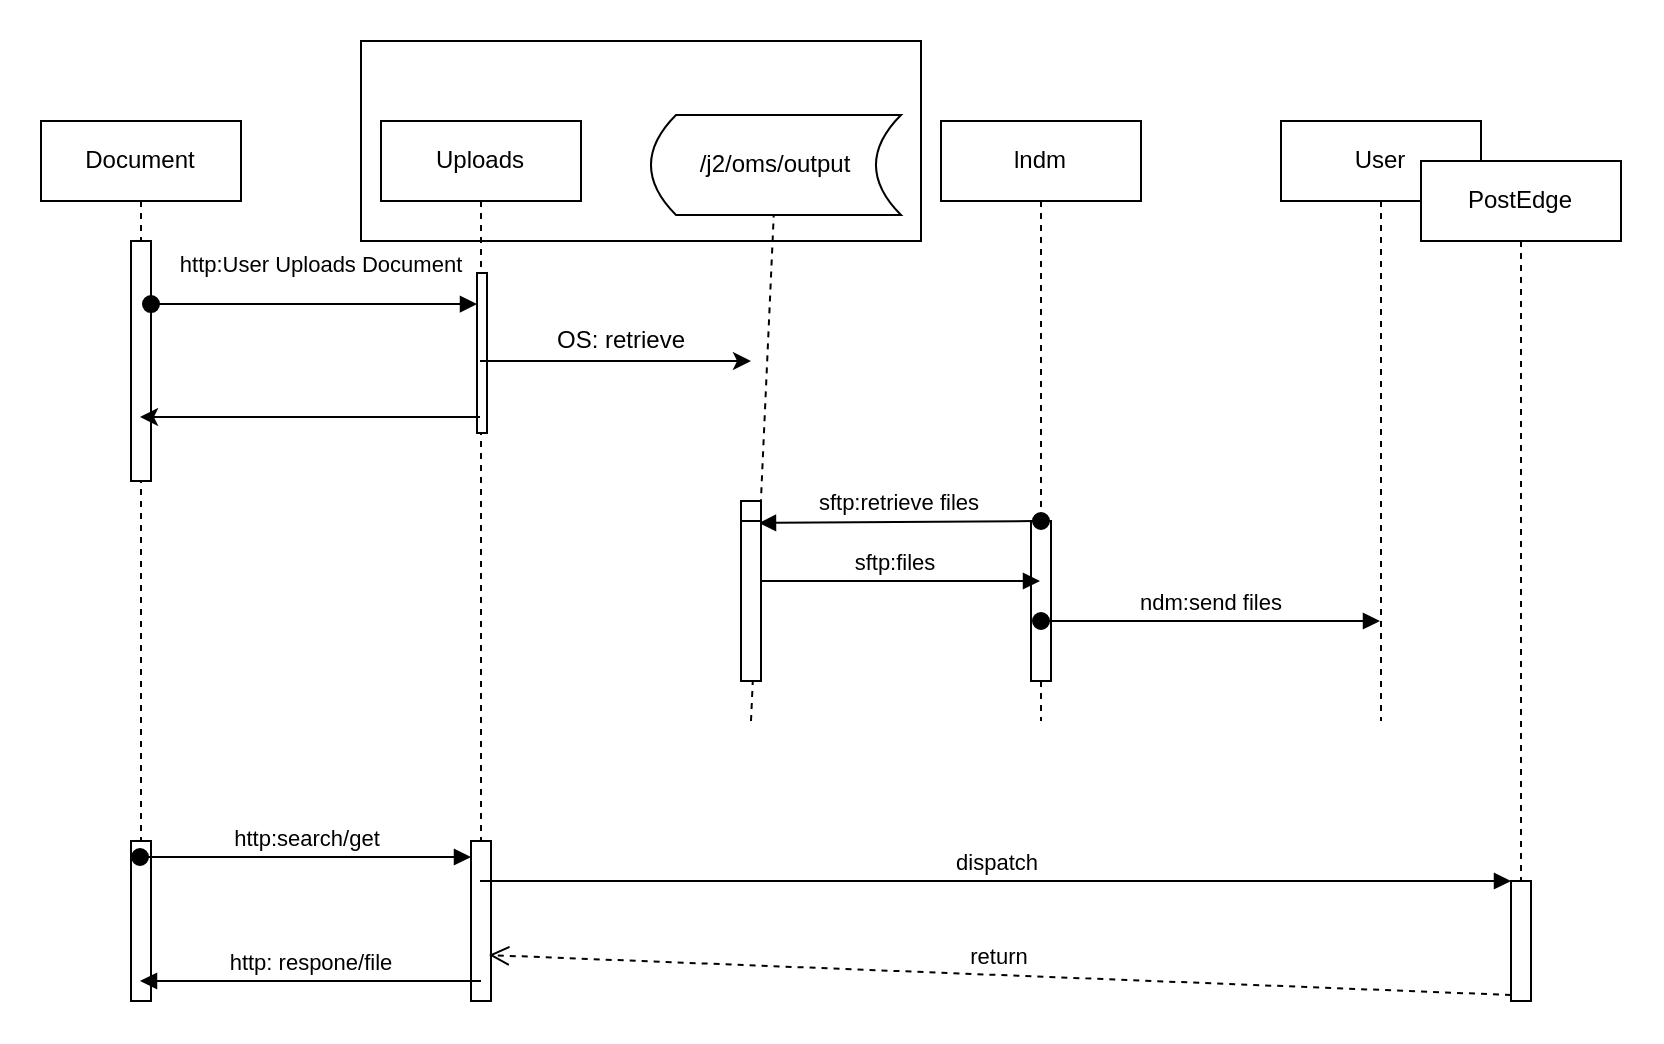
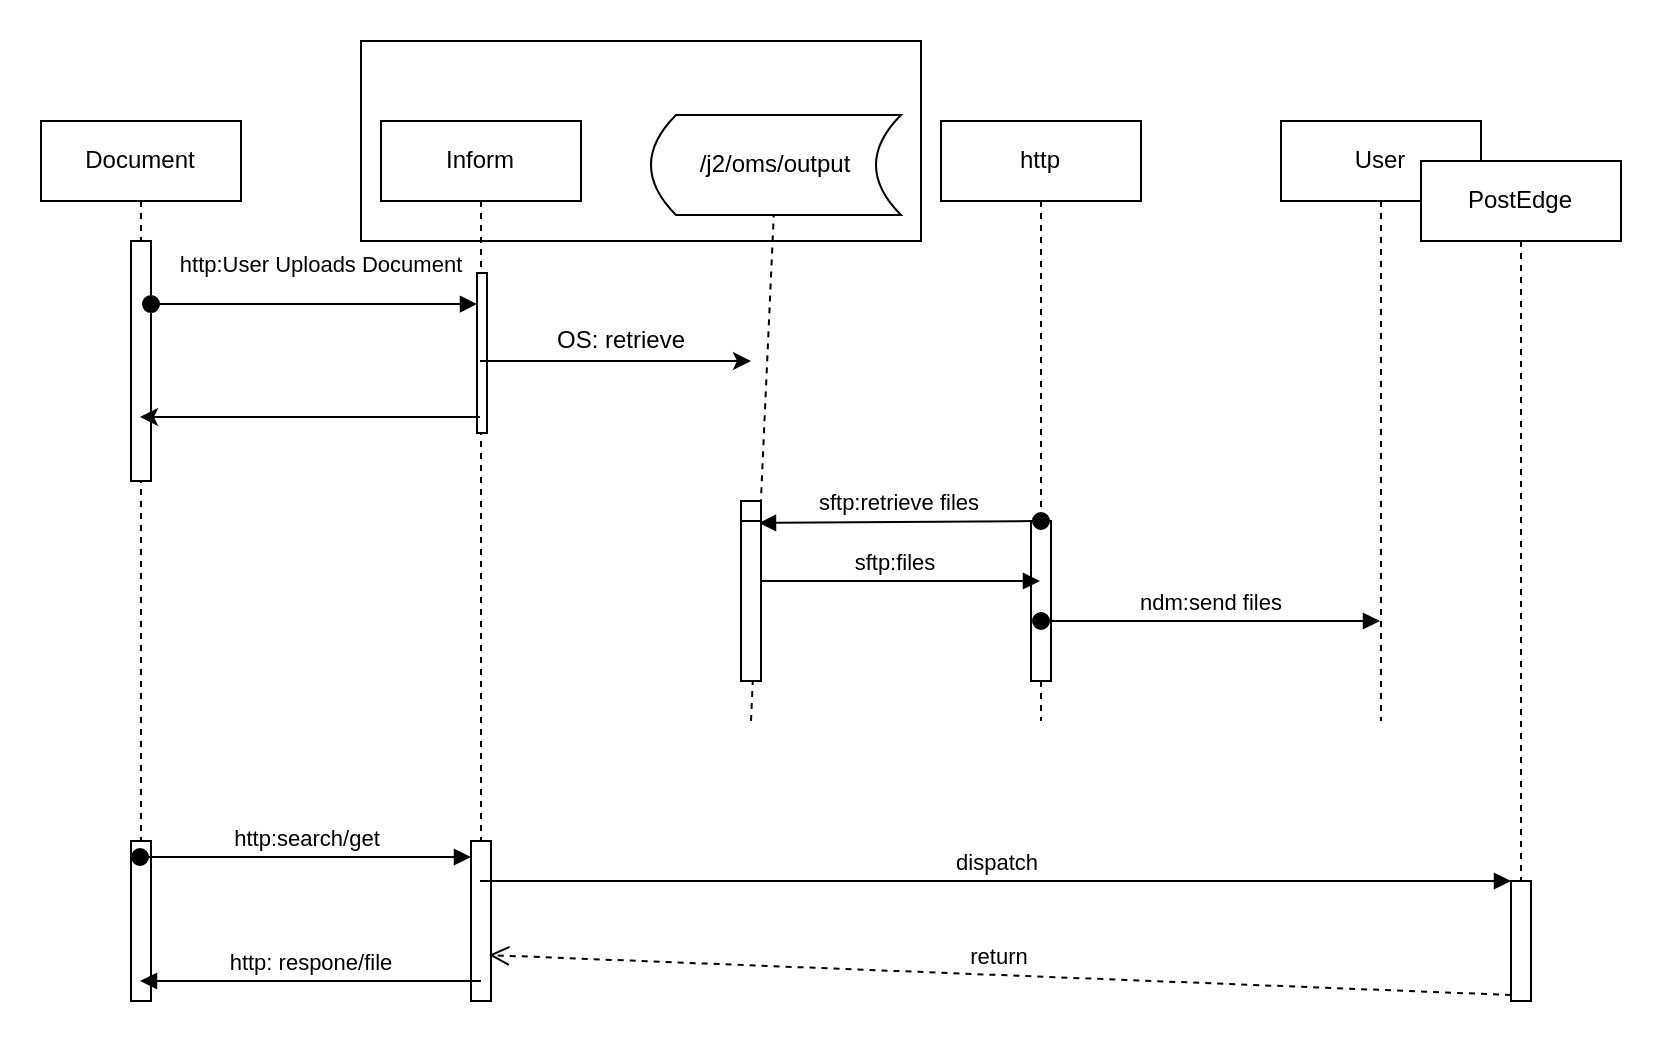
node "Uploads": label "Uploads" -> "Inform"
node "lndm": label "lndm" -> "http"
